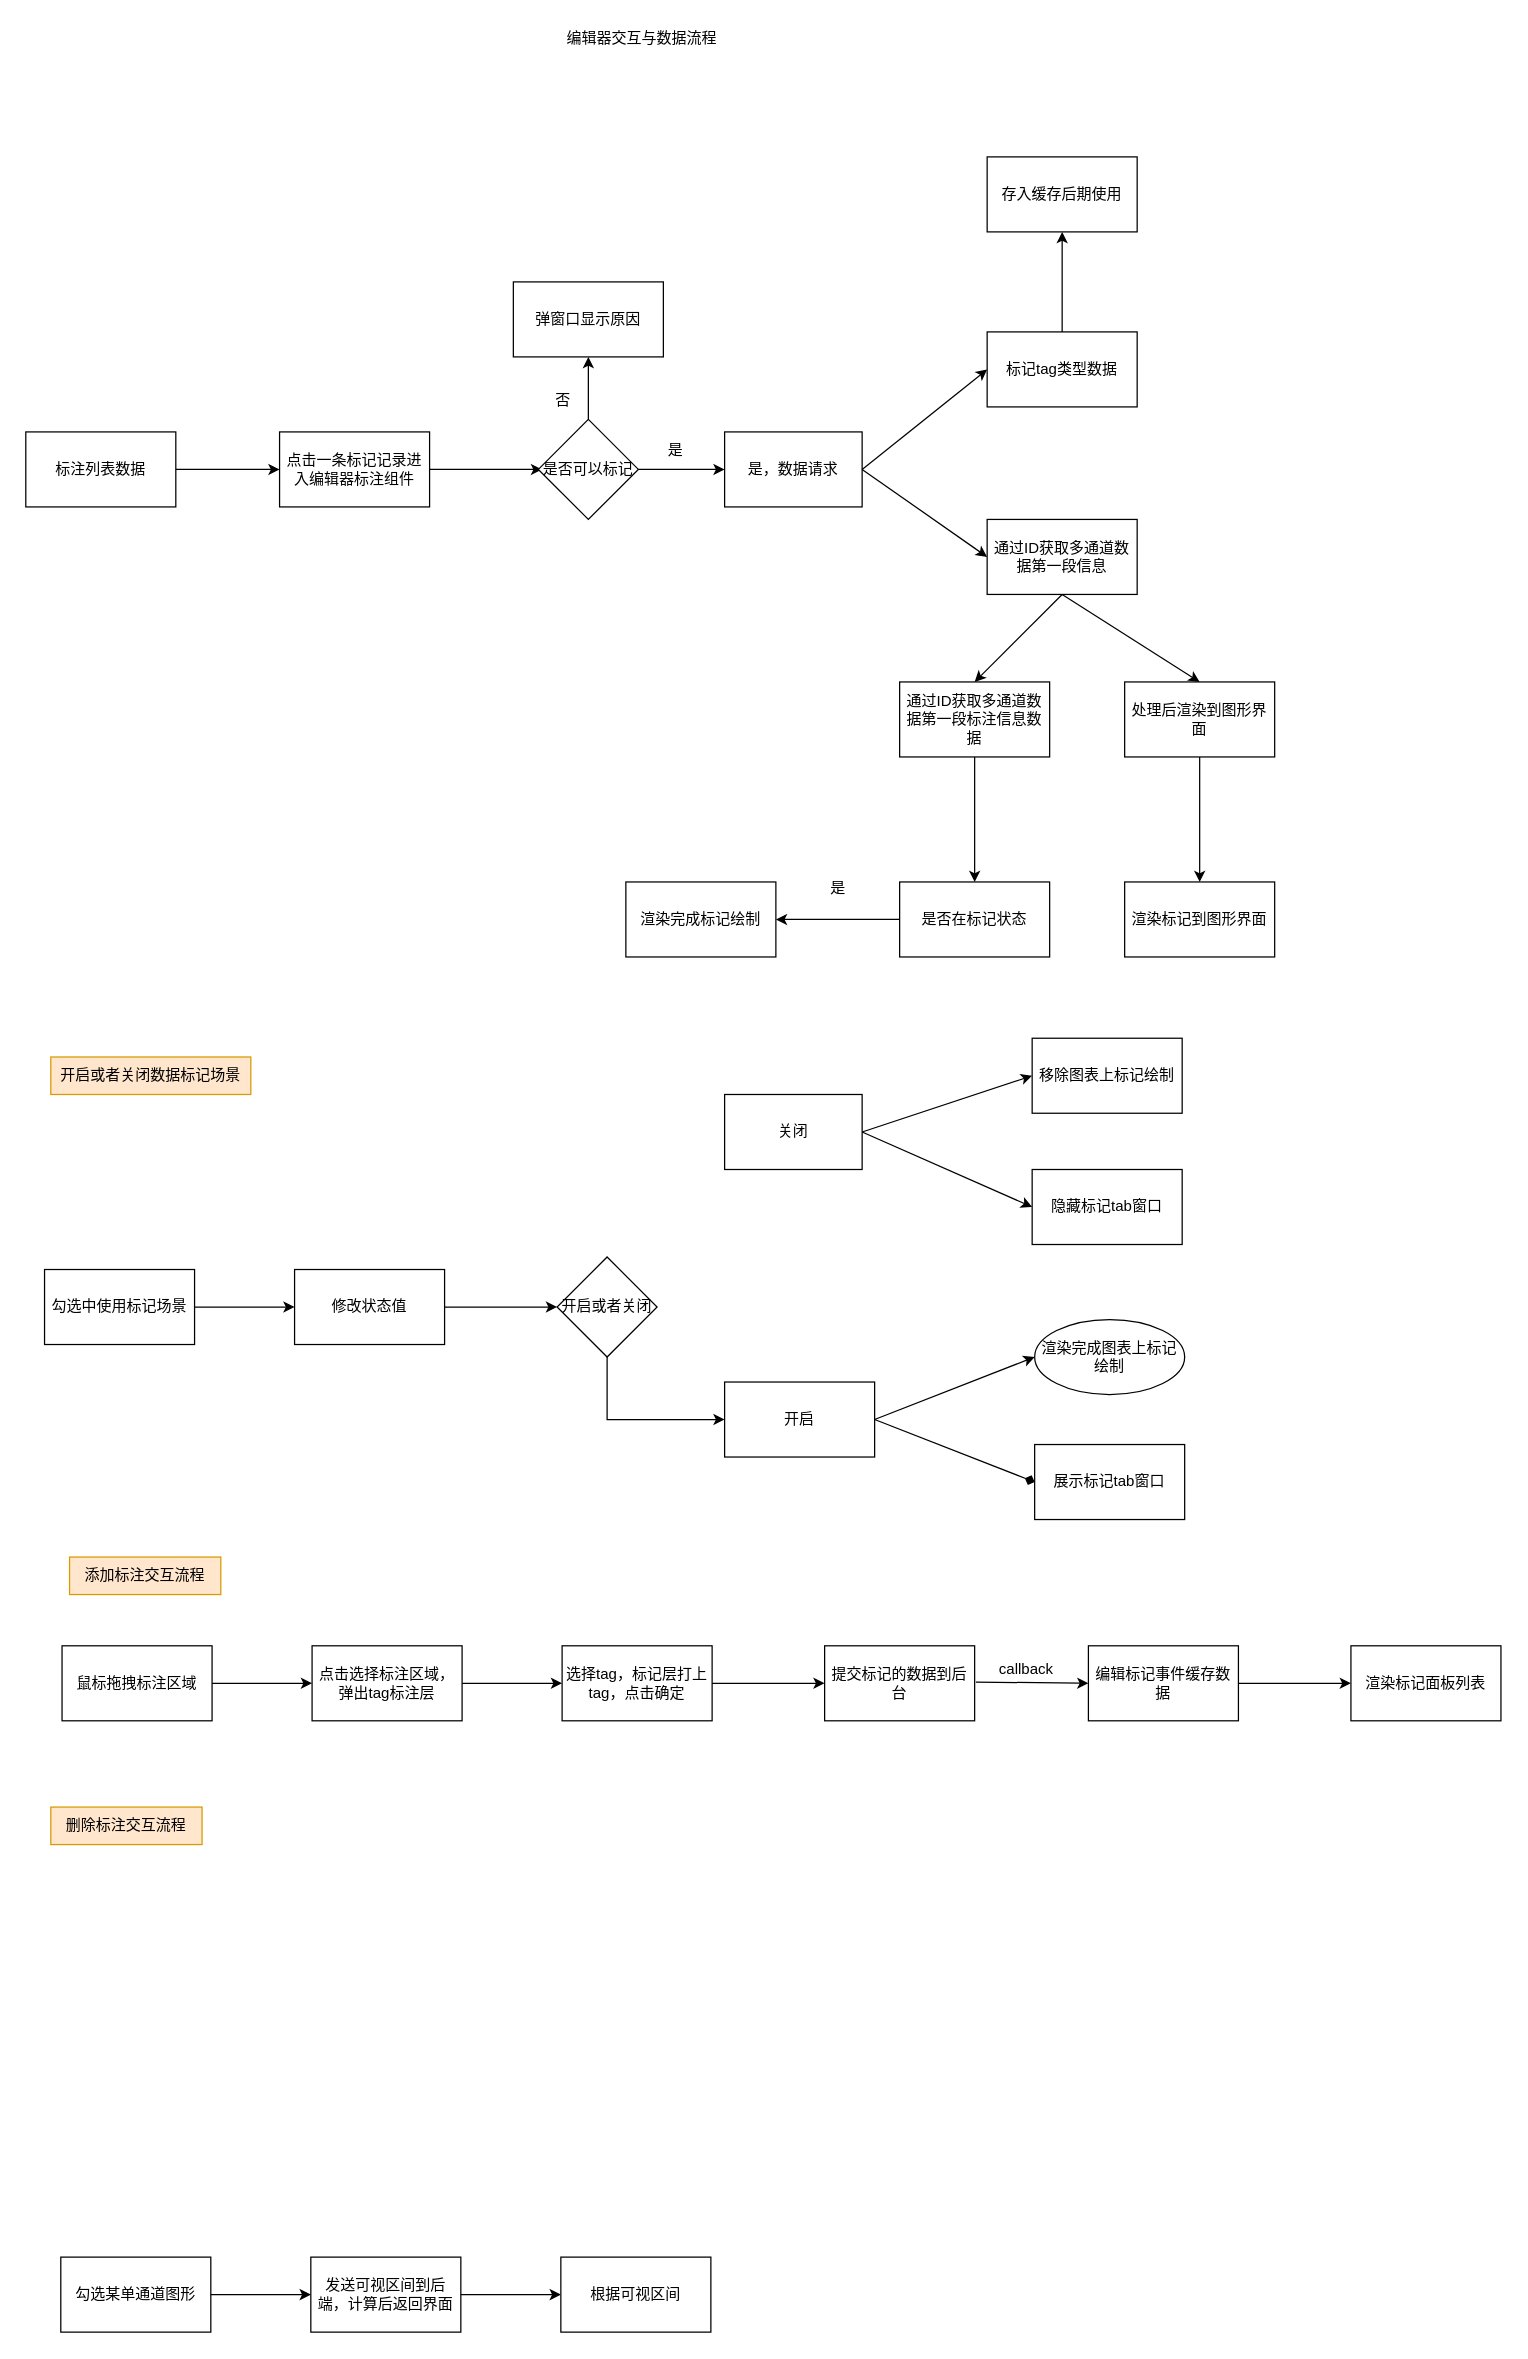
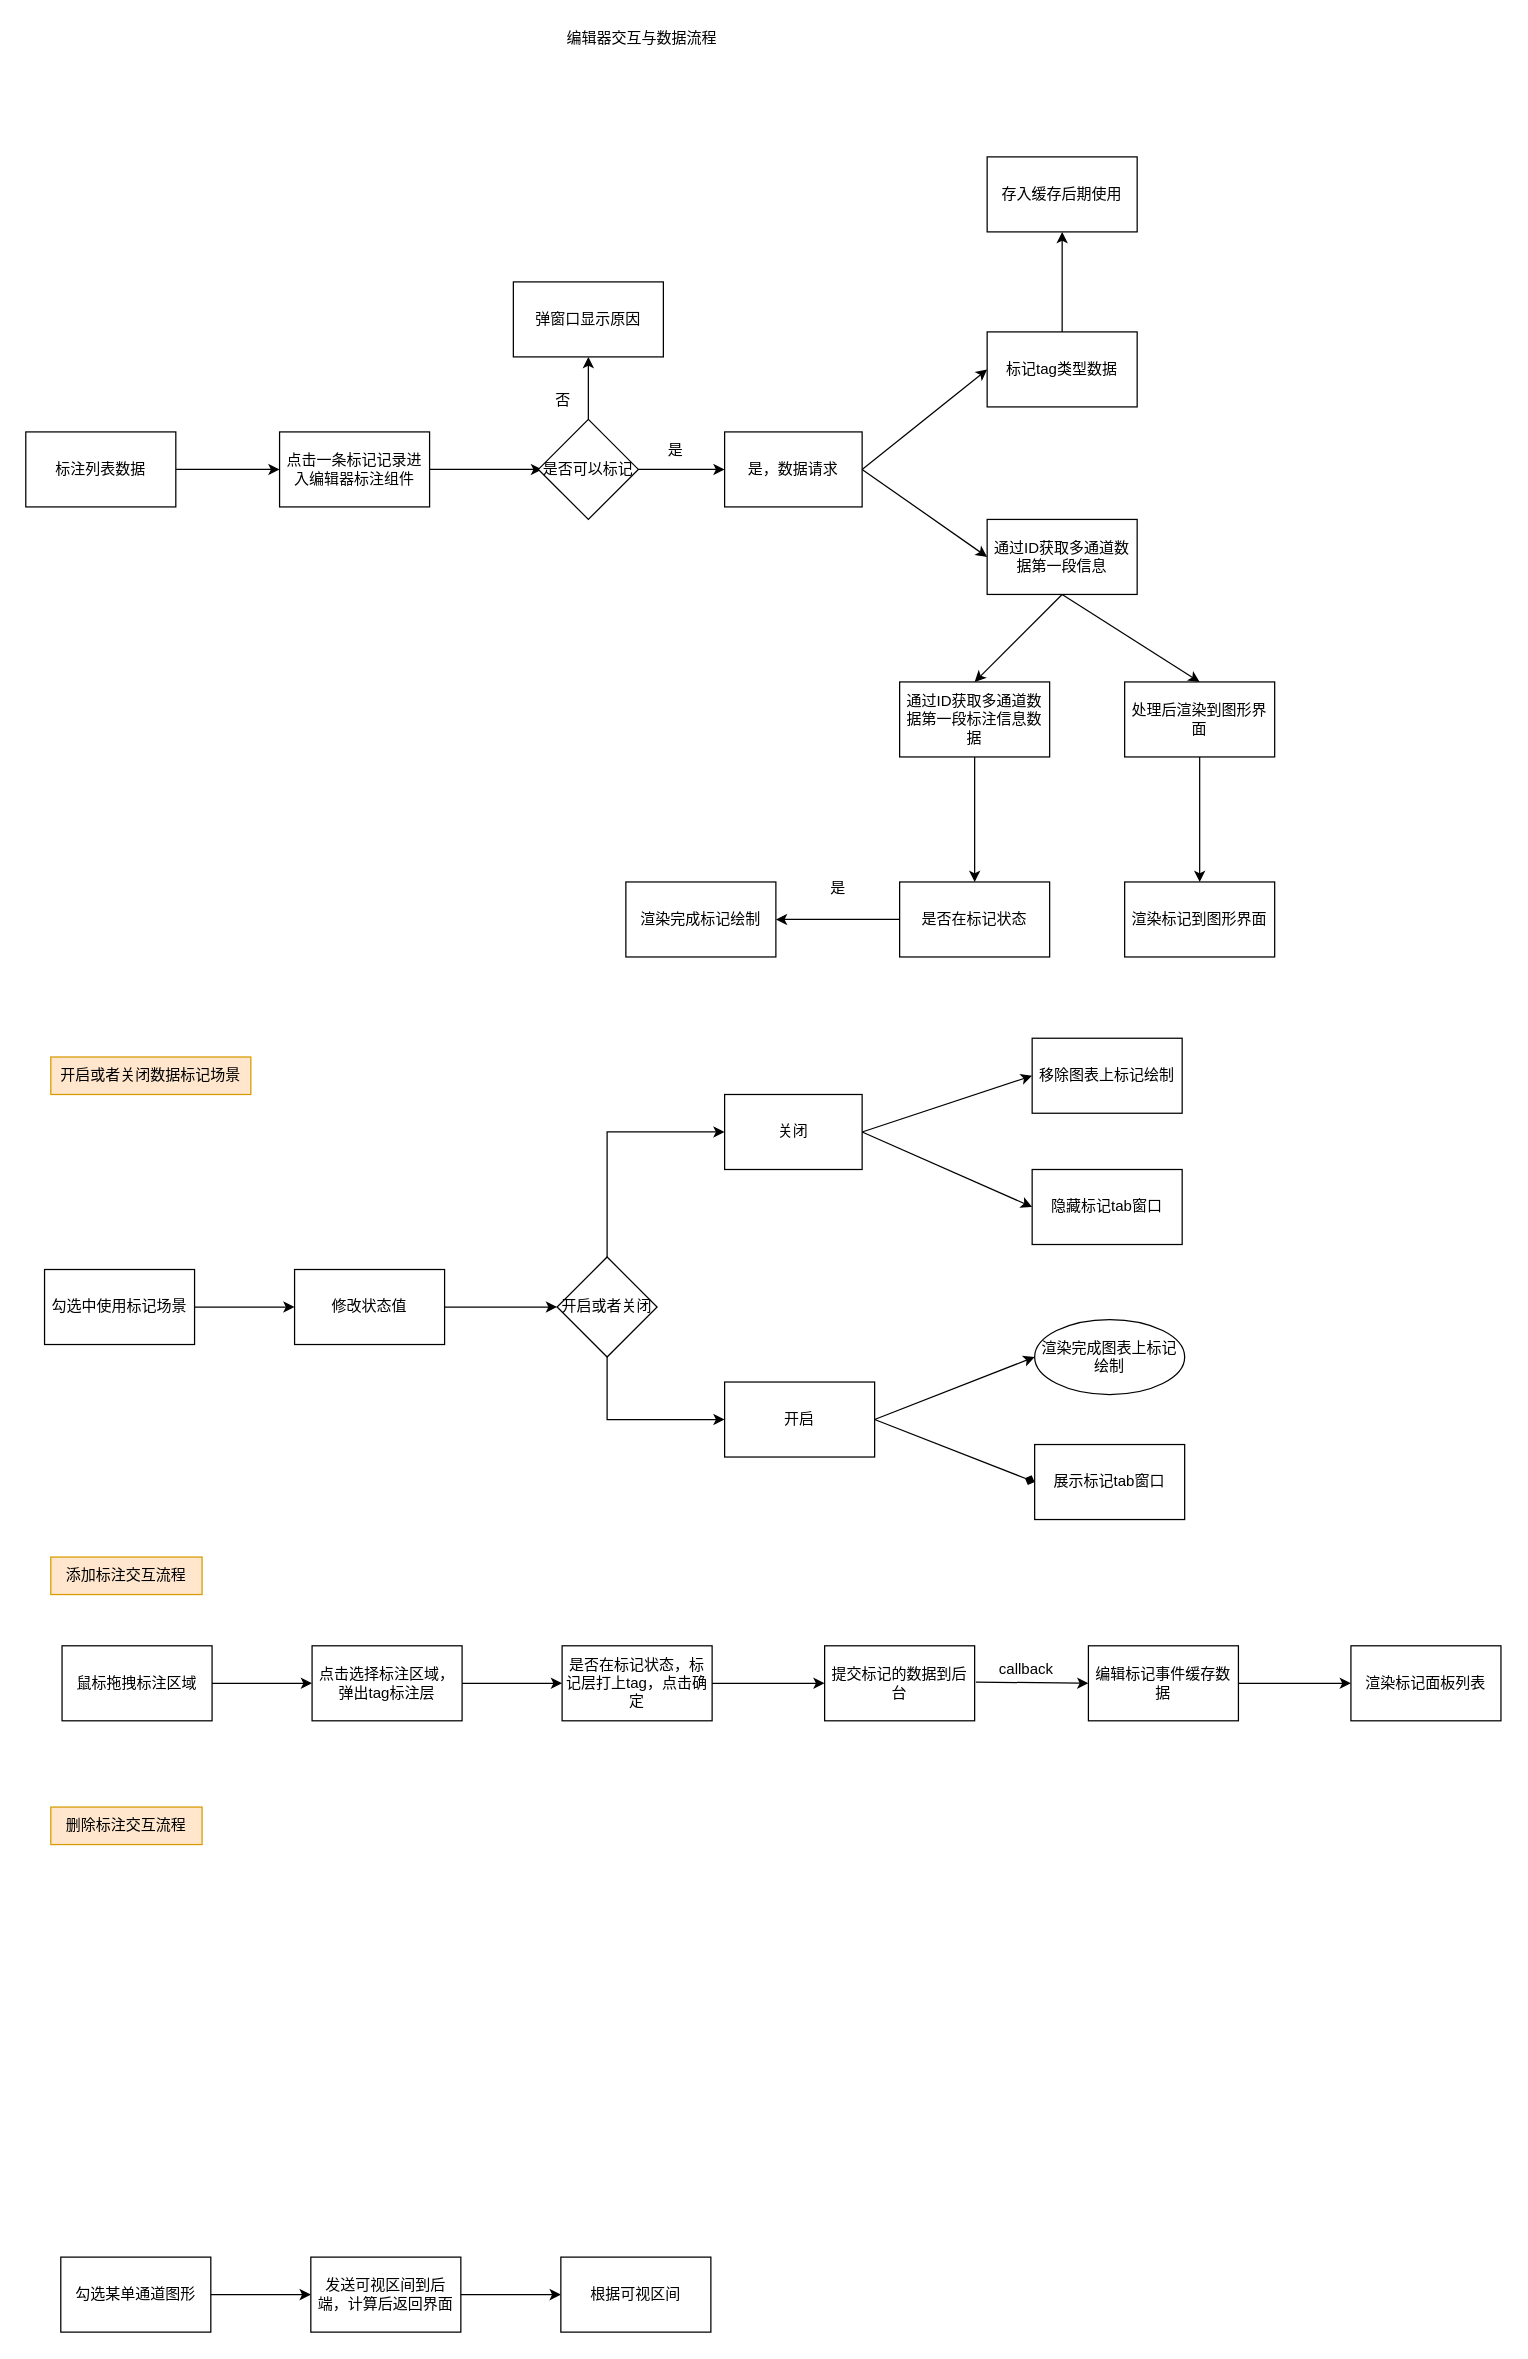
edge "开启或者关闭" -> "关闭": added
node "添加标注交互流程": moved (145, 1576) -> (126, 1576)
node "选择tag，标记层打上tag，点击确定": label "选择tag，标记层打上tag，点击确定" -> "是否在标记状态，标记层打上tag，点击确定"
